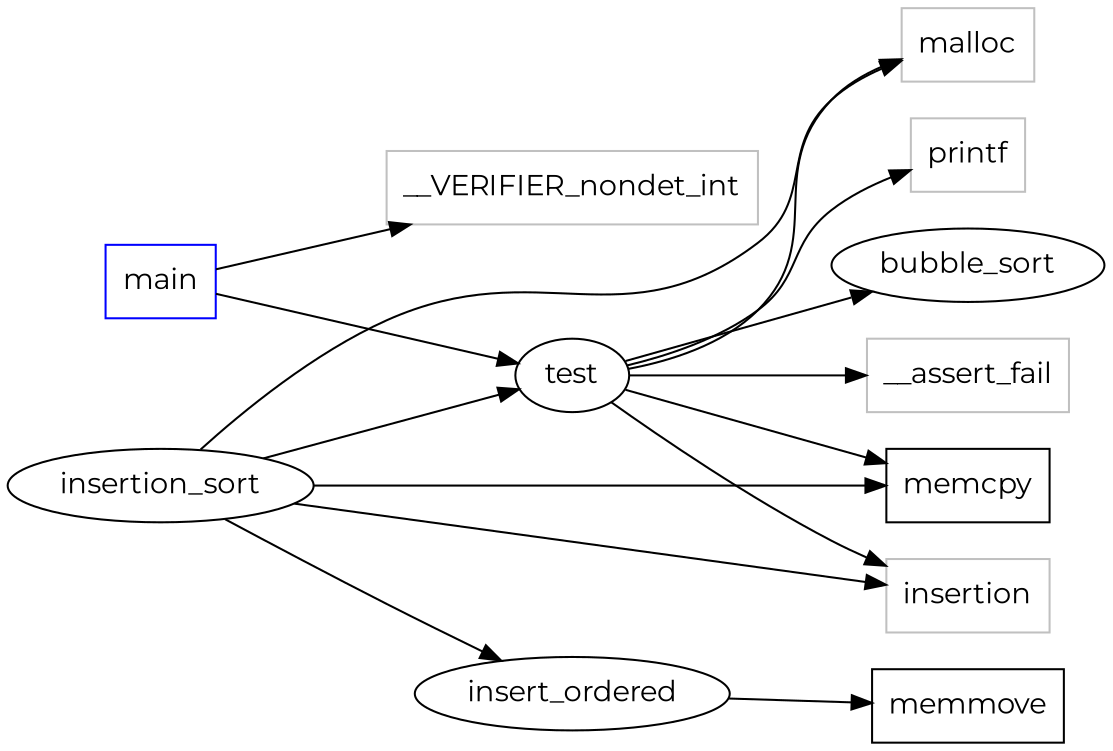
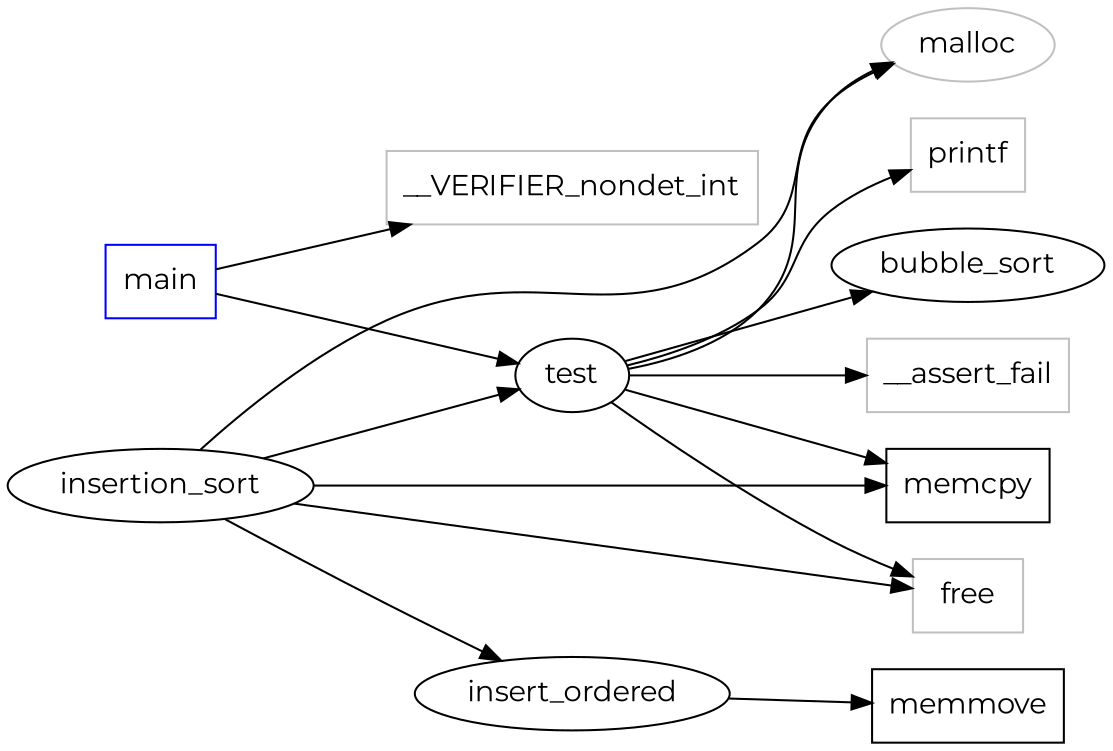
node "malloc": shape box -> ellipse
node "insertion": label "insertion" -> "free"
